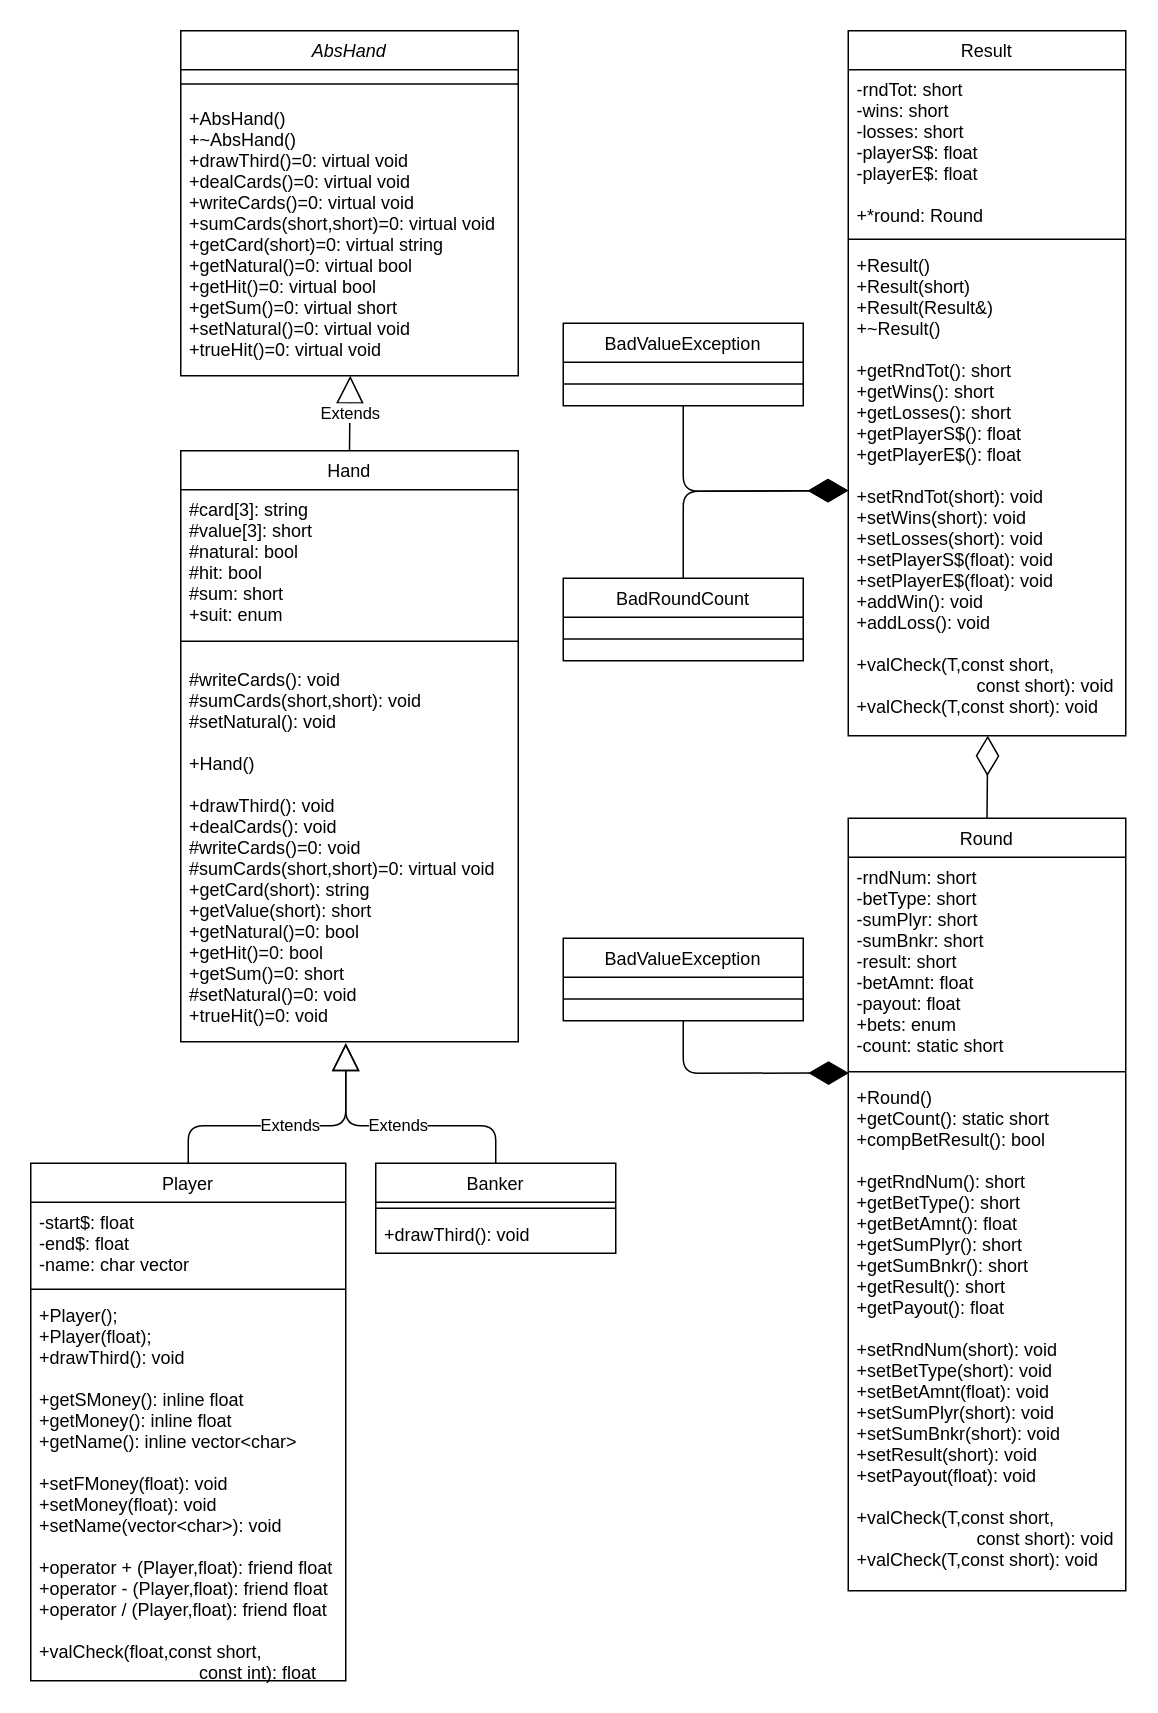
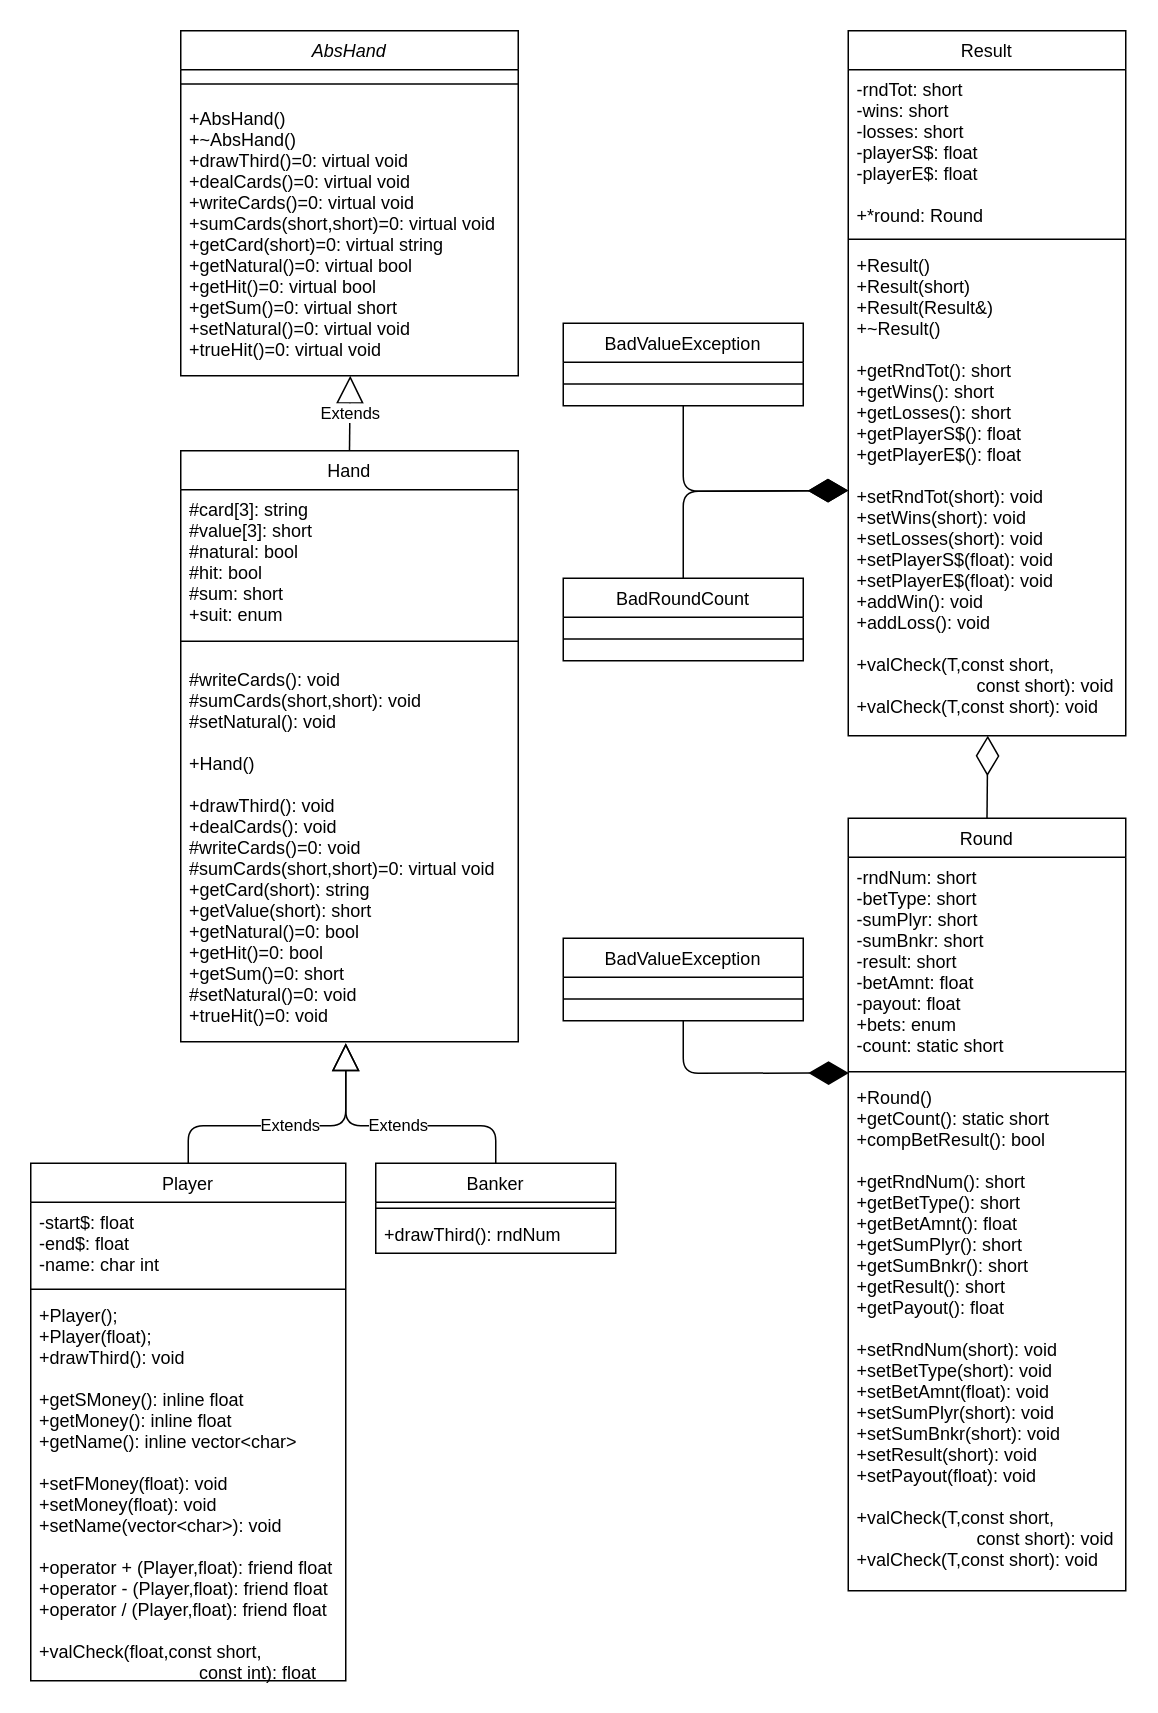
node "-start$: float -end$: float -name: char vector": label "-start$: float -end$: float -name: char vector" -> "-start$: float -end$: float -name: char int"
node "+drawThird(): void": label "+drawThird(): void" -> "+drawThird(): rndNum"
